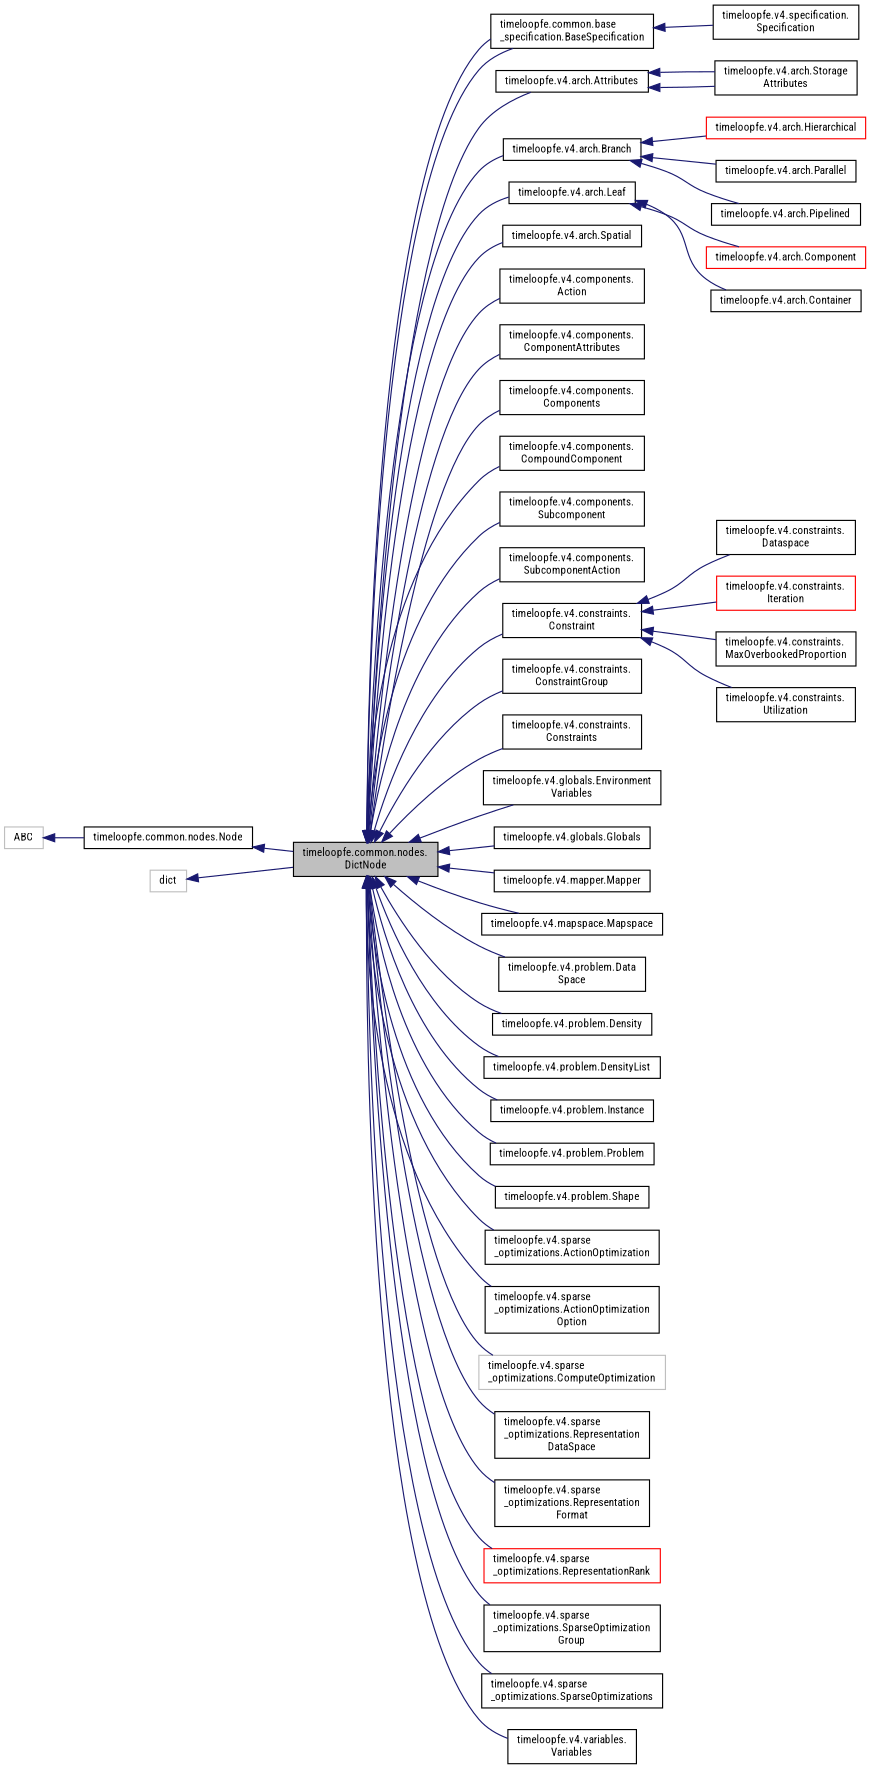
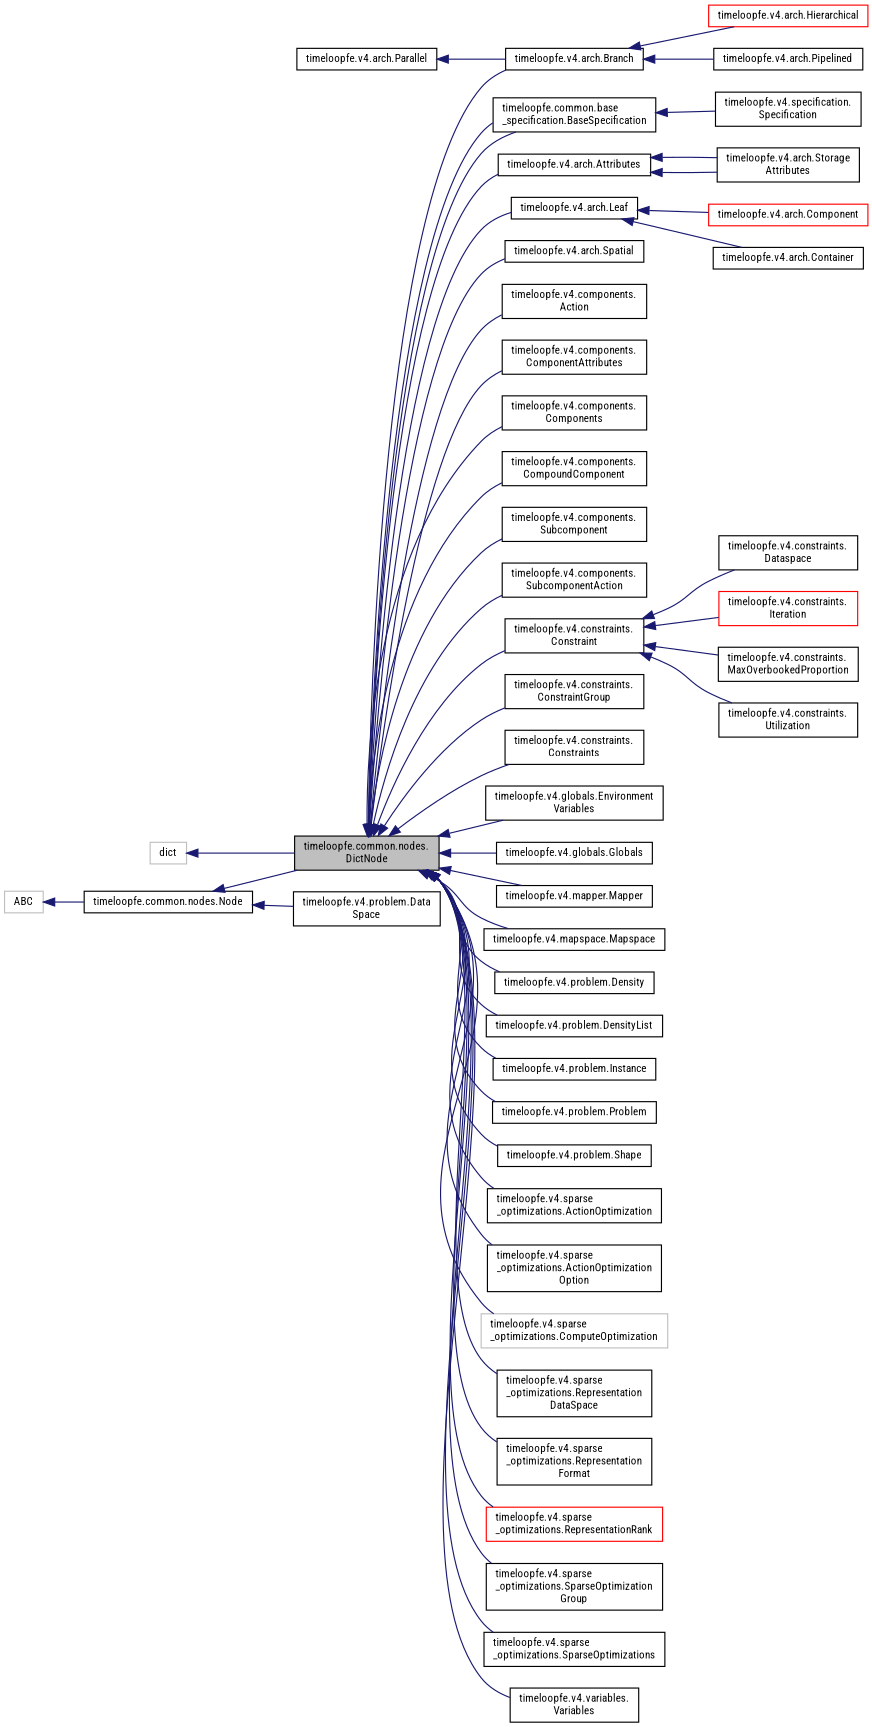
edge "timeloopfe.v4.arch.Parallel" -> "timeloopfe.v4.arch.Branch": reversed
edge "timeloopfe.v4.problem.Data Space" -> "timeloopfe.common.nodes. DictNode": now "timeloopfe.v4.problem.Data Space" -> "timeloopfe.common.nodes.Node"
